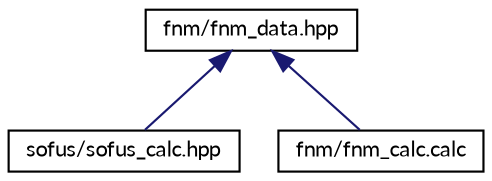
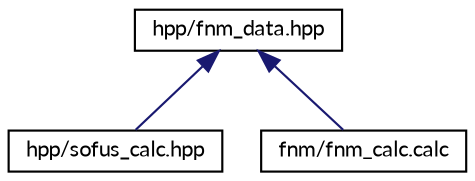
node "fnm/fnm_data.hpp": label "fnm/fnm_data.hpp" -> "hpp/fnm_data.hpp"
node "sofus/sofus_calc.hpp": label "sofus/sofus_calc.hpp" -> "hpp/sofus_calc.hpp"
